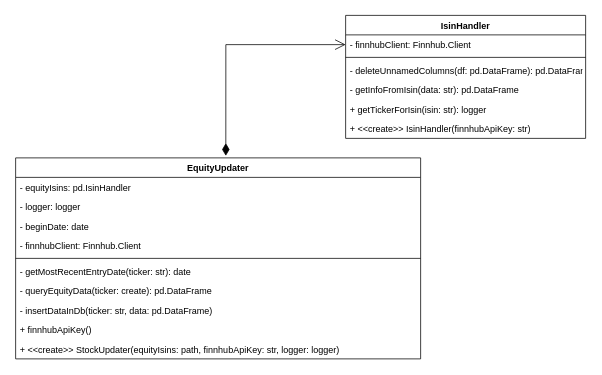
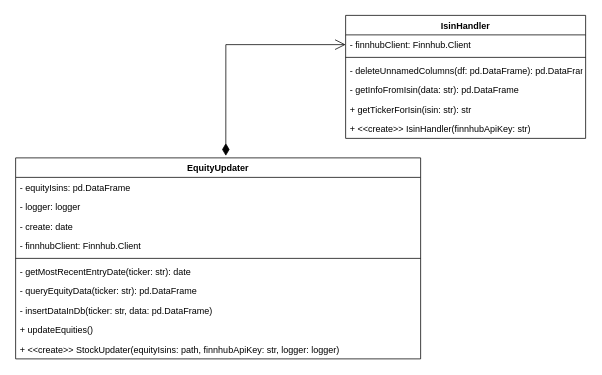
node "+ getTickerForIsin(isin: str): logger": label "+ getTickerForIsin(isin: str): logger" -> "+ getTickerForIsin(isin: str): str"
node "- equityIsins: pd.IsinHandler": label "- equityIsins: pd.IsinHandler" -> "- equityIsins: pd.DataFrame"
node "- beginDate: date": label "- beginDate: date" -> "- create: date"
node "- queryEquityData(ticker: create): pd.DataFrame": label "- queryEquityData(ticker: create): pd.DataFrame" -> "- queryEquityData(ticker: str): pd.DataFrame"
node "+ finnhubApiKey()": label "+ finnhubApiKey()" -> "+ updateEquities()"
